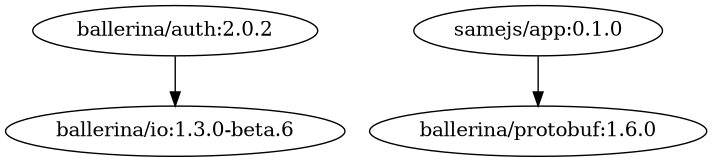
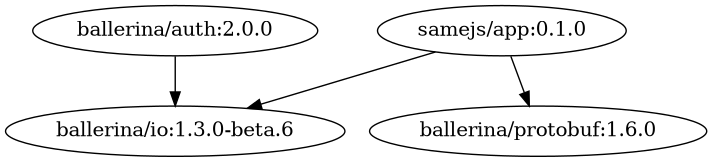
node "ballerina/auth:2.0.2": label "ballerina/auth:2.0.2" -> "ballerina/auth:2.0.0"
edge "samejs/app:0.1.0" -> "ballerina/io:1.3.0-beta.6": added
